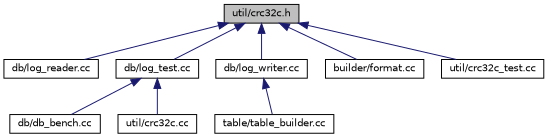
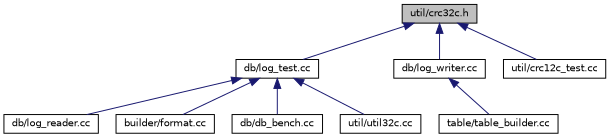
edge "db/log_reader.cc" -> "util/crc32c.h": now "db/log_reader.cc" -> "db/log_test.cc"
edge "builder/format.cc" -> "util/crc32c.h": now "builder/format.cc" -> "db/log_test.cc"
node "util/crc32c_test.cc": label "util/crc32c_test.cc" -> "util/crc12c_test.cc"
node "util/crc32c.cc": label "util/crc32c.cc" -> "util/util32c.cc"
